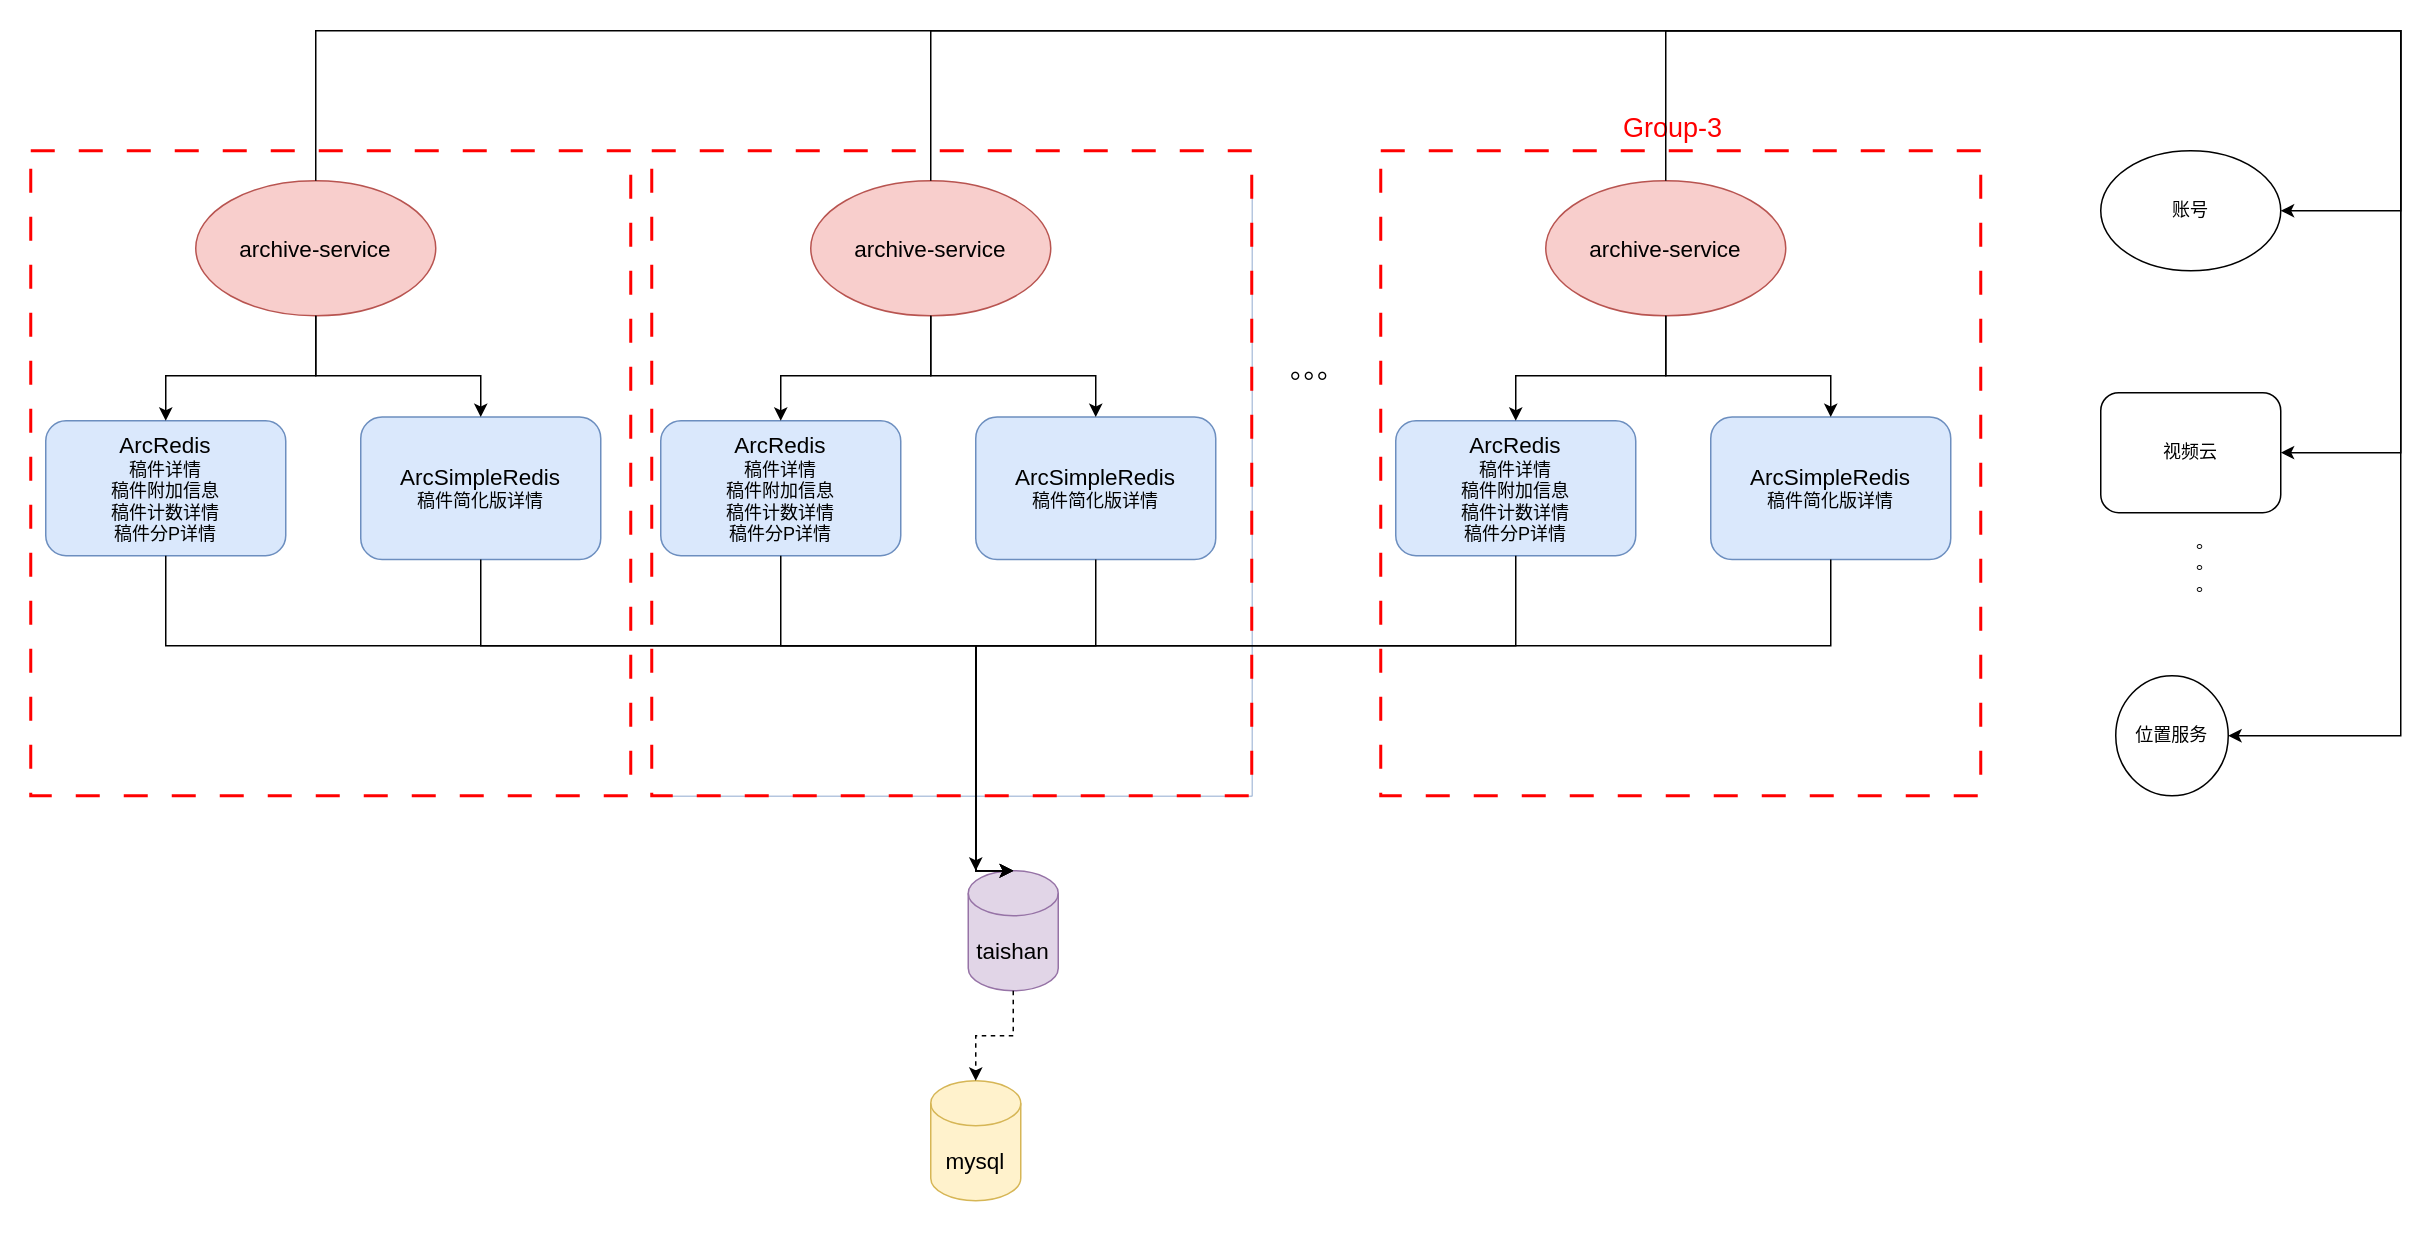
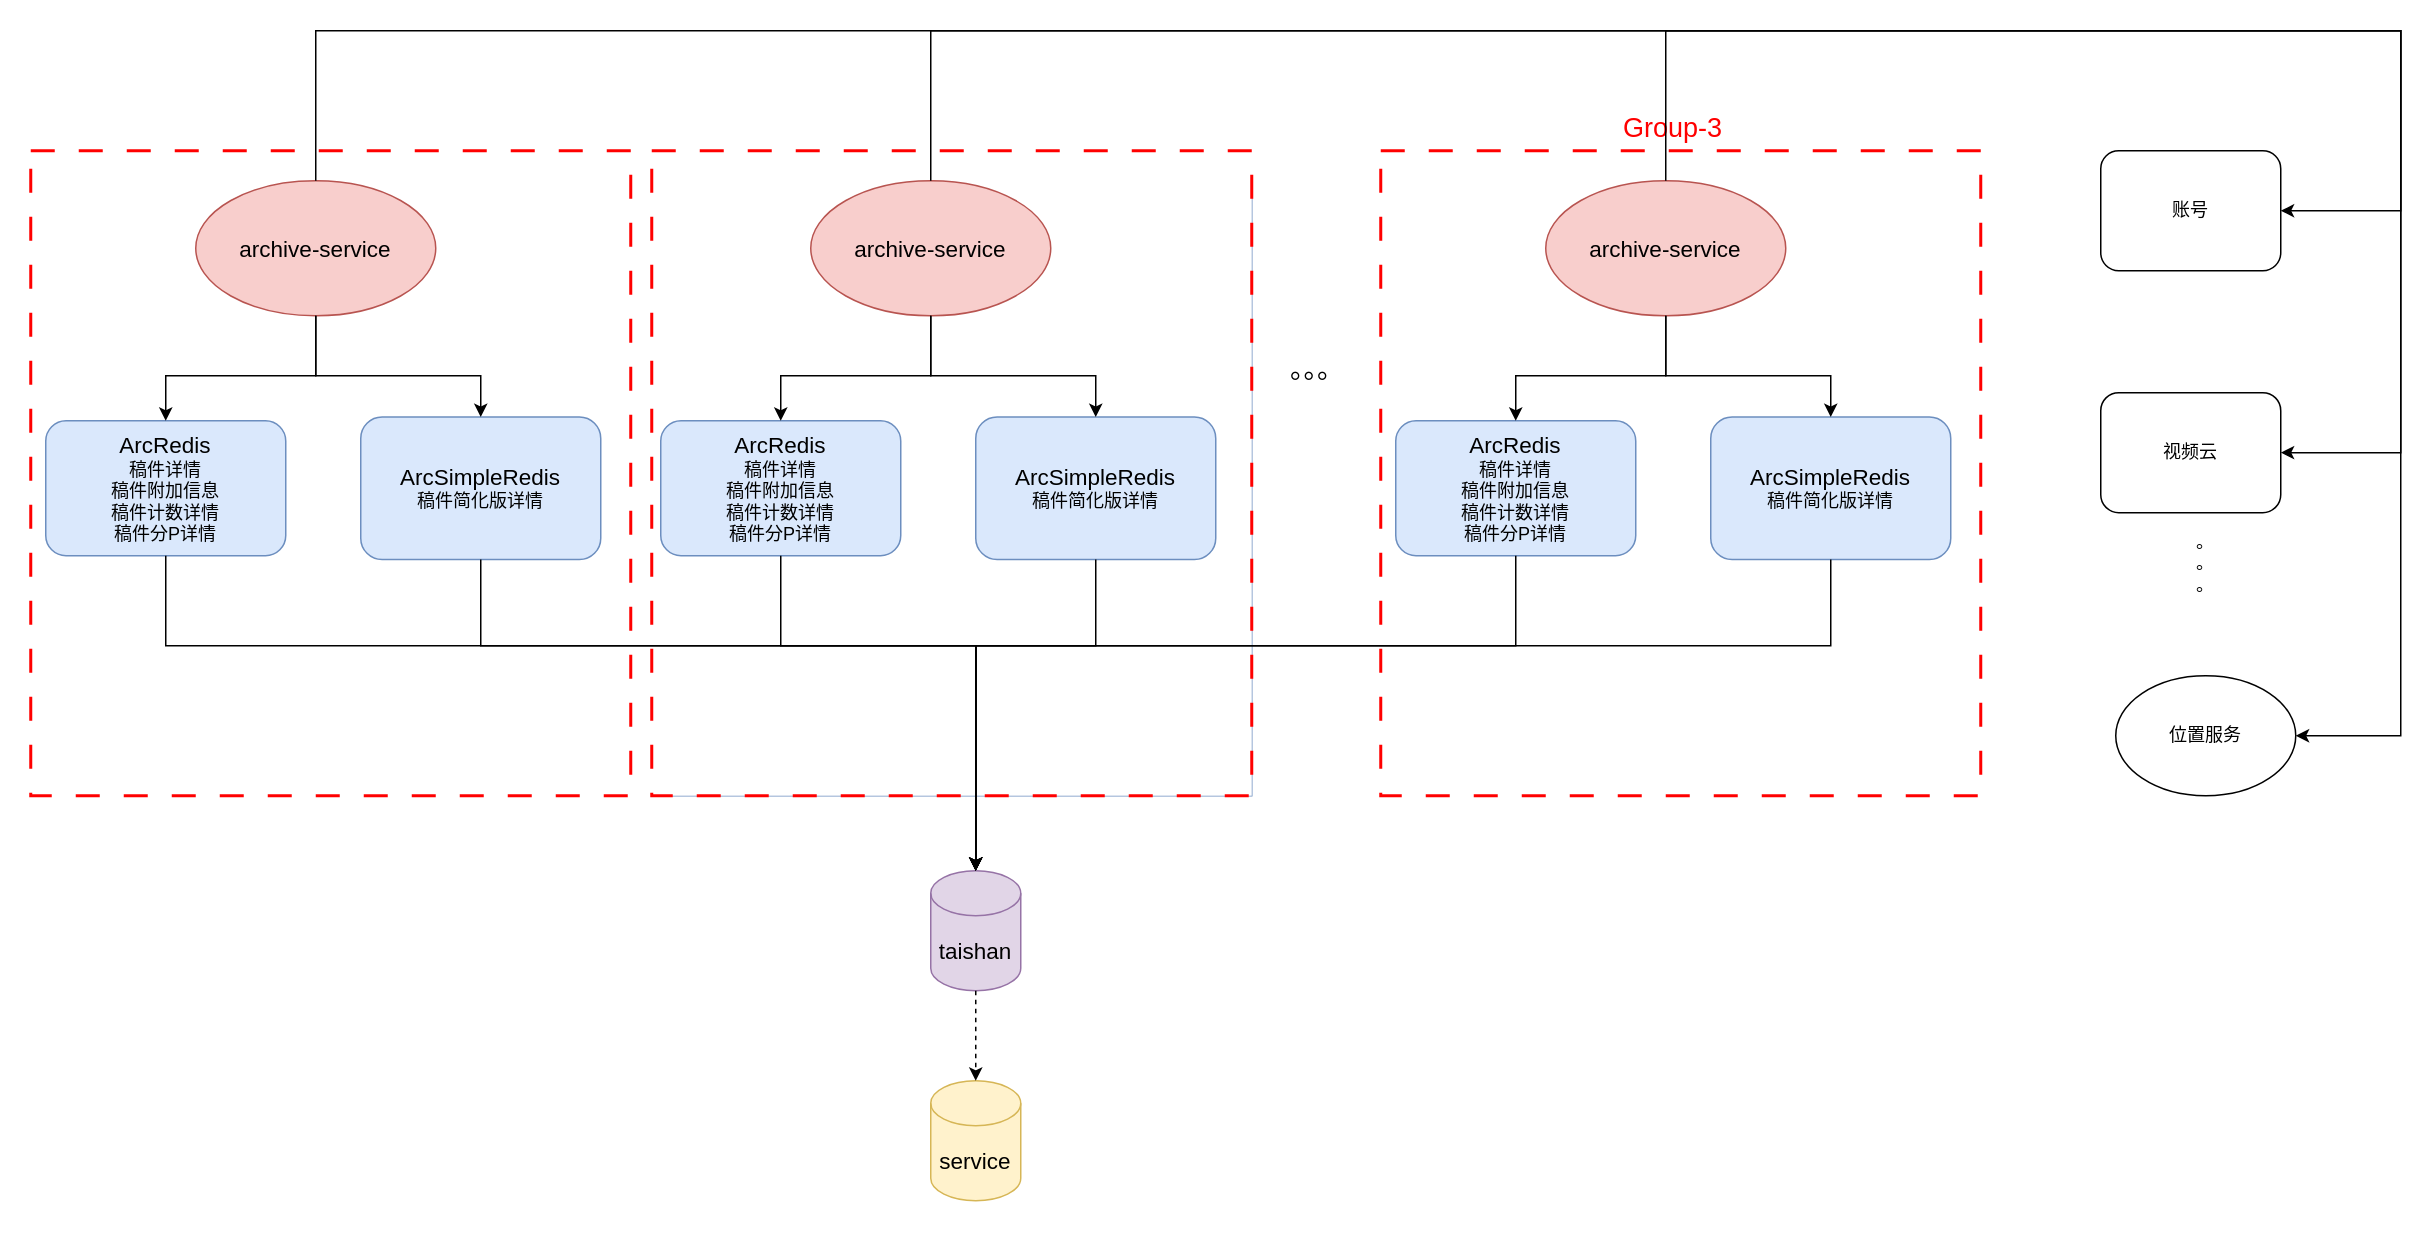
node "账号": shape ellipse -> rounded rectangle
node "位置服务": size 113x120 -> 180x120
node "taishan": moved (1013, 931) -> (976, 931)
node "mysql": label "mysql" -> "service"
